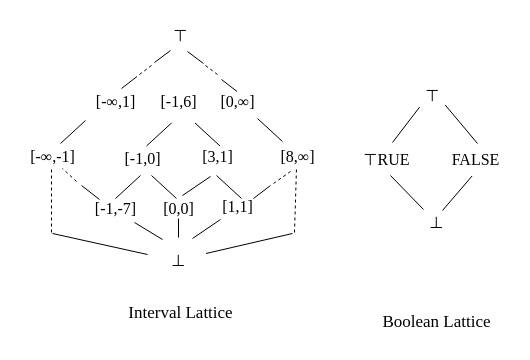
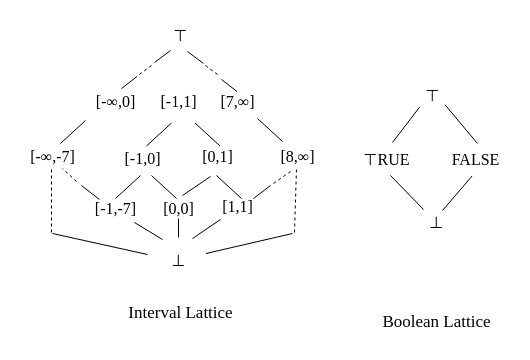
node "[-∞,1]": label "[-∞,1]" -> "[-∞,0]"
node "[-1,6]": label "[-1,6]" -> "[-1,1]"
node "[0,∞]": label "[0,∞]" -> "[7,∞]"
node "[-∞,-1]": label "[-∞,-1]" -> "[-∞,-7]"
node "[3,1]": label "[3,1]" -> "[0,1]"
